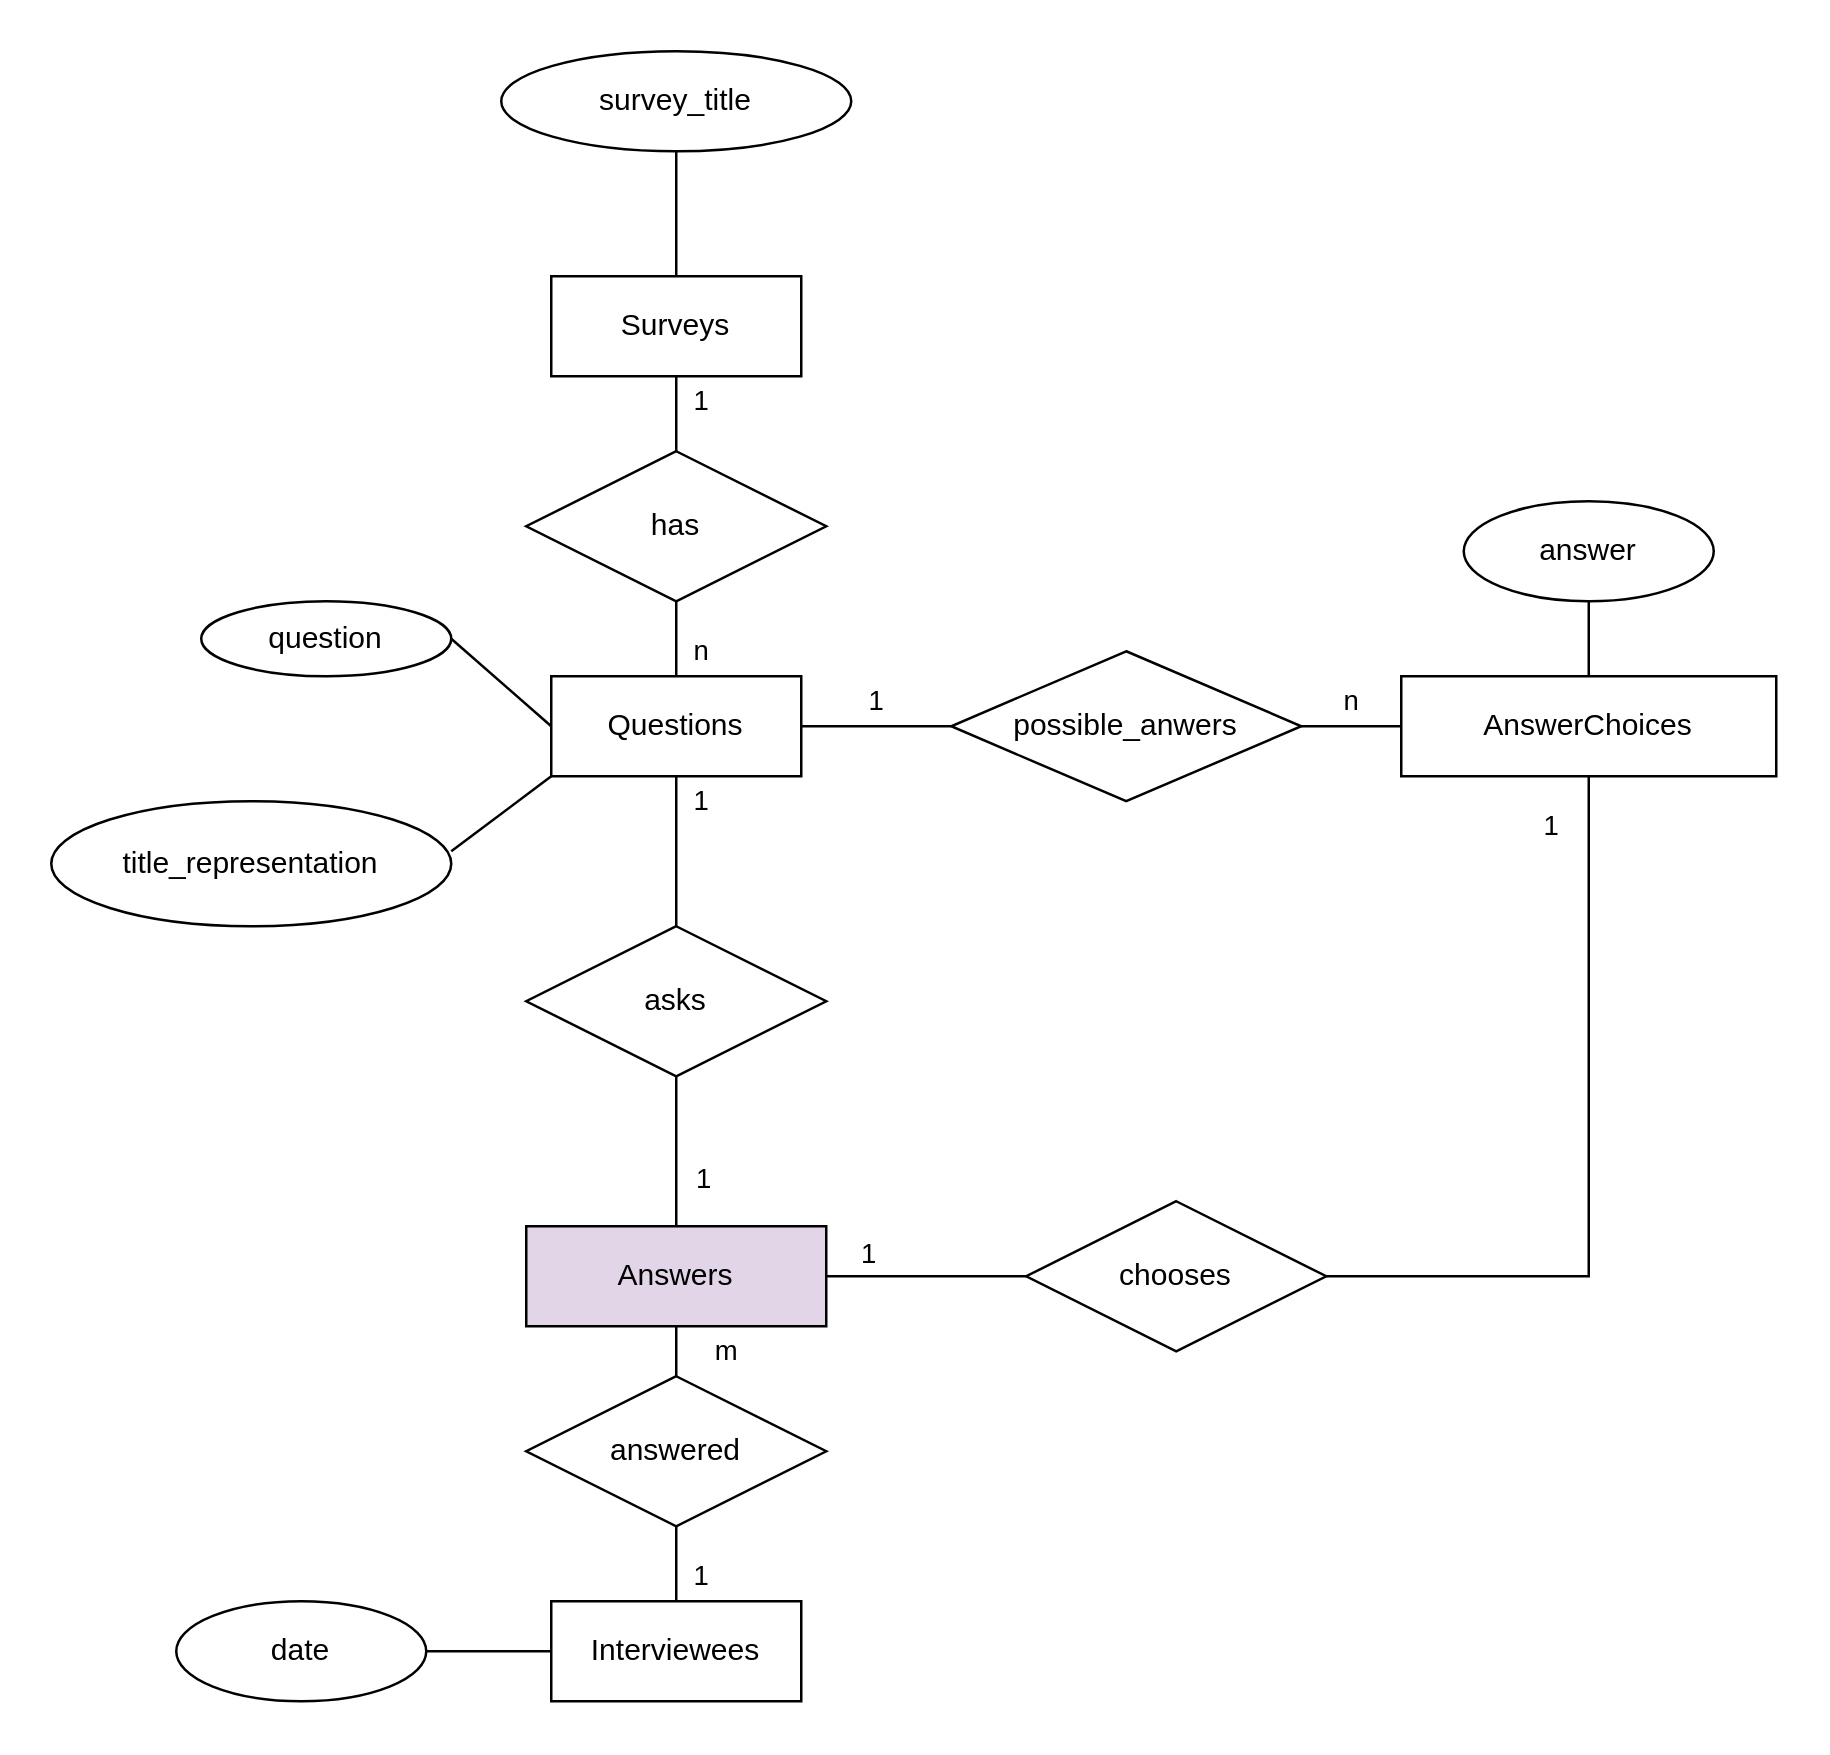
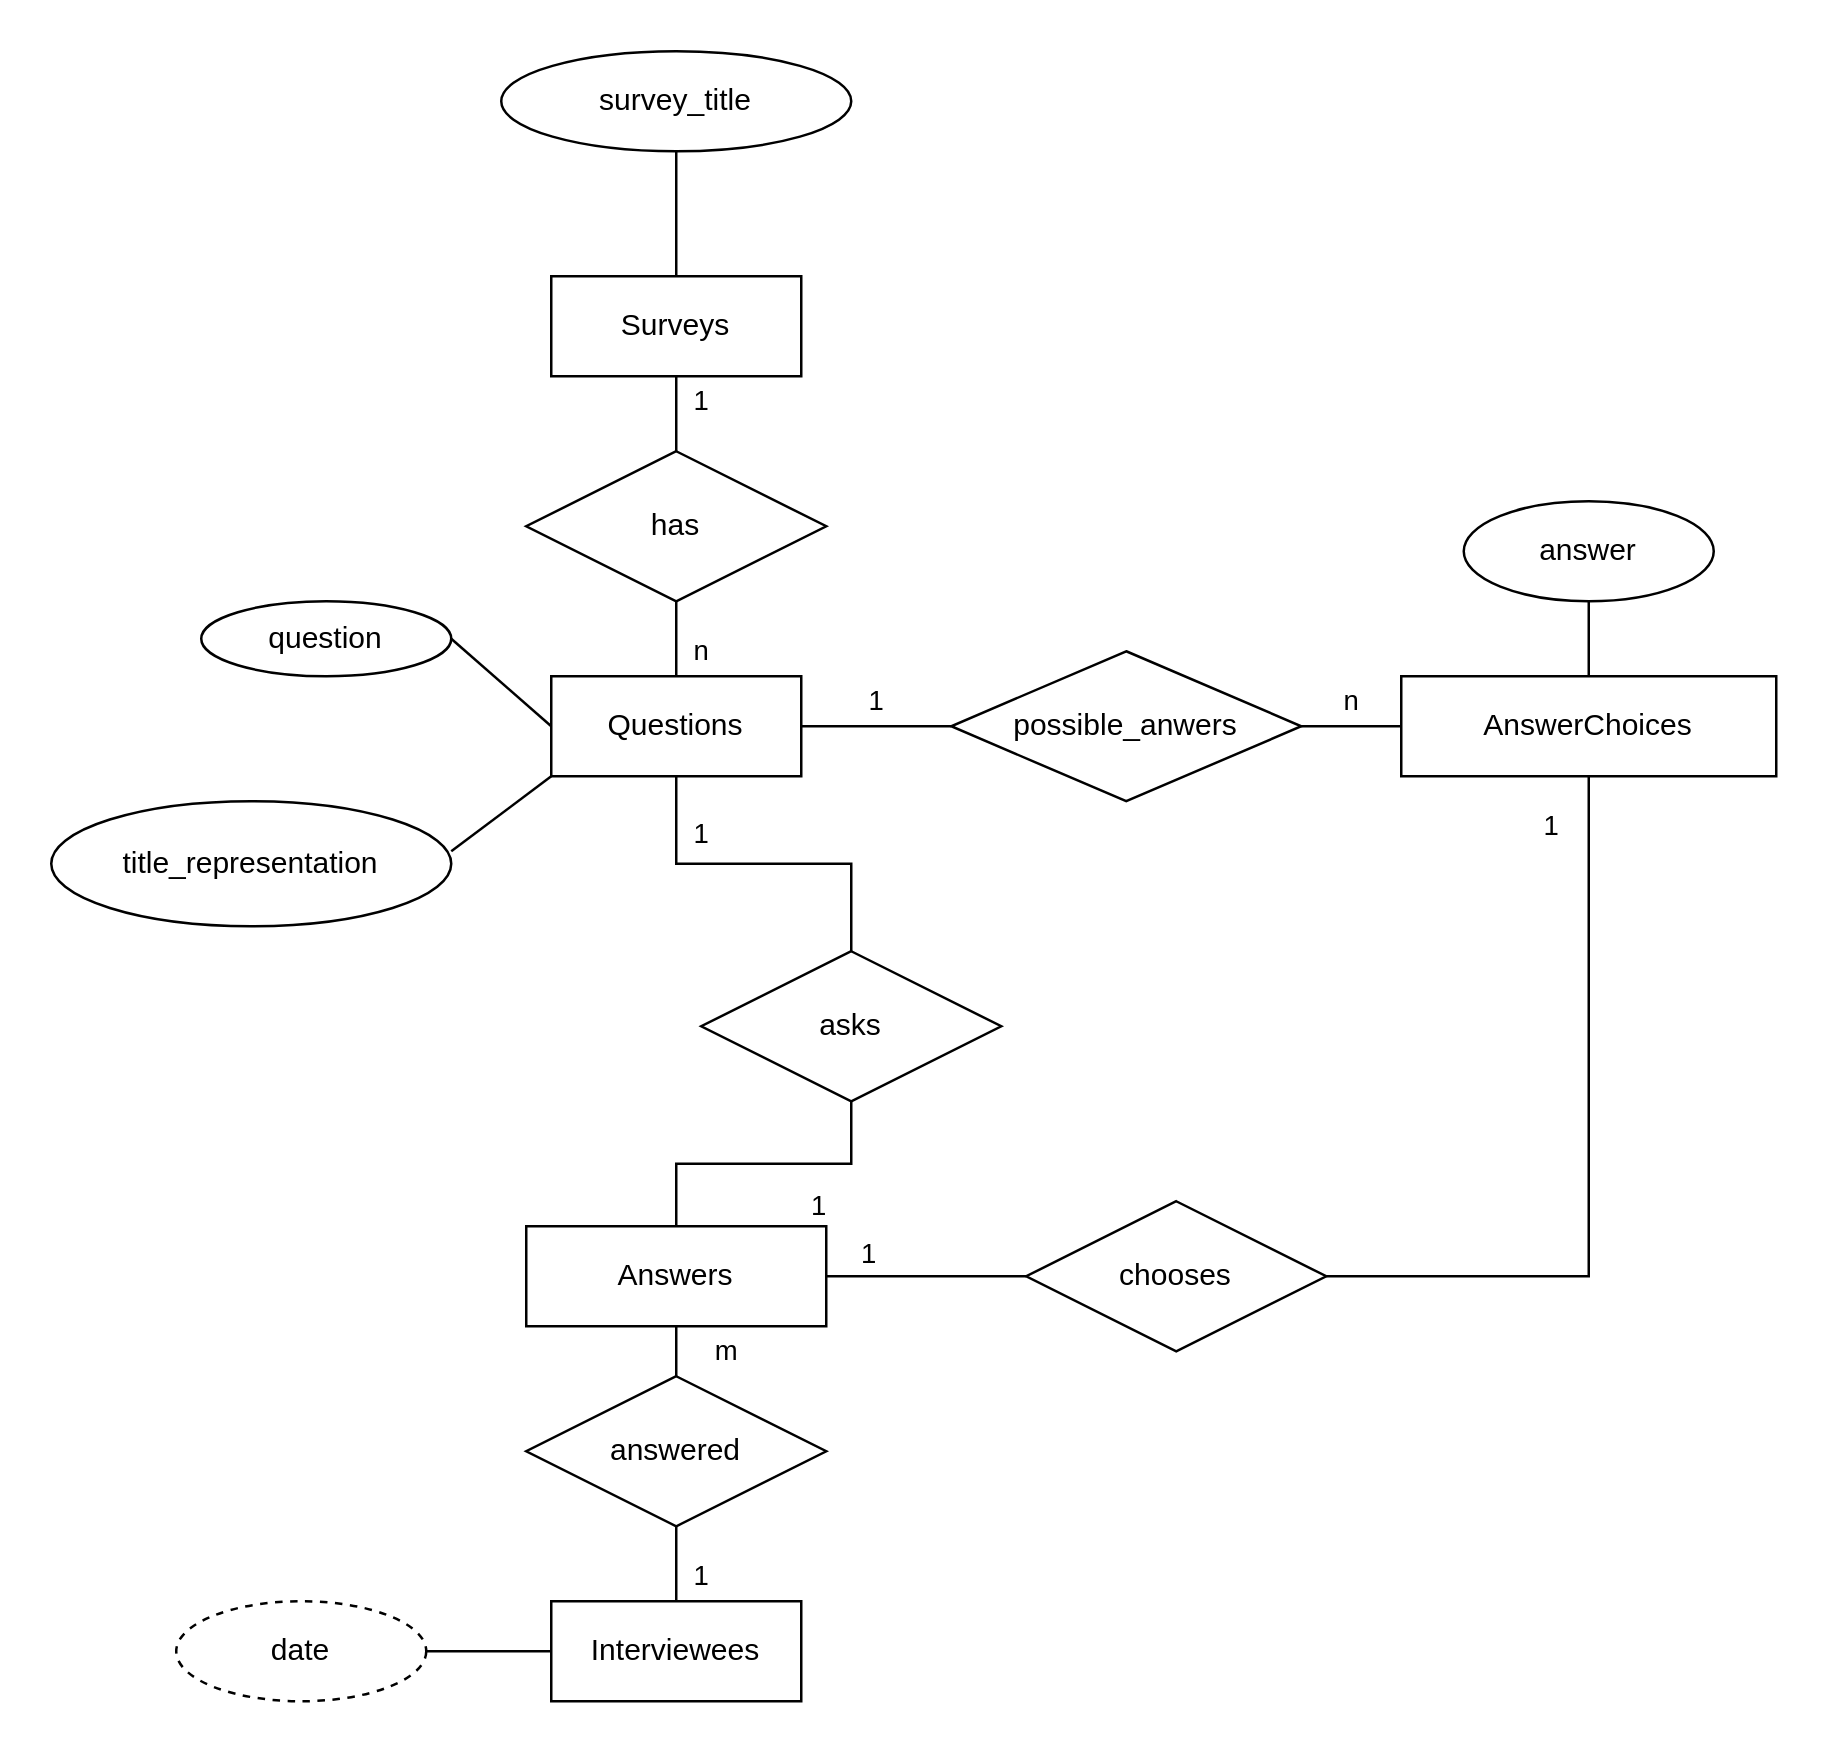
node "asks": moved (676, 1001) -> (851, 1026)
node "Answers": fillcolor #e1d5e7 -> #ffffff
node "date": style solid -> dashed
